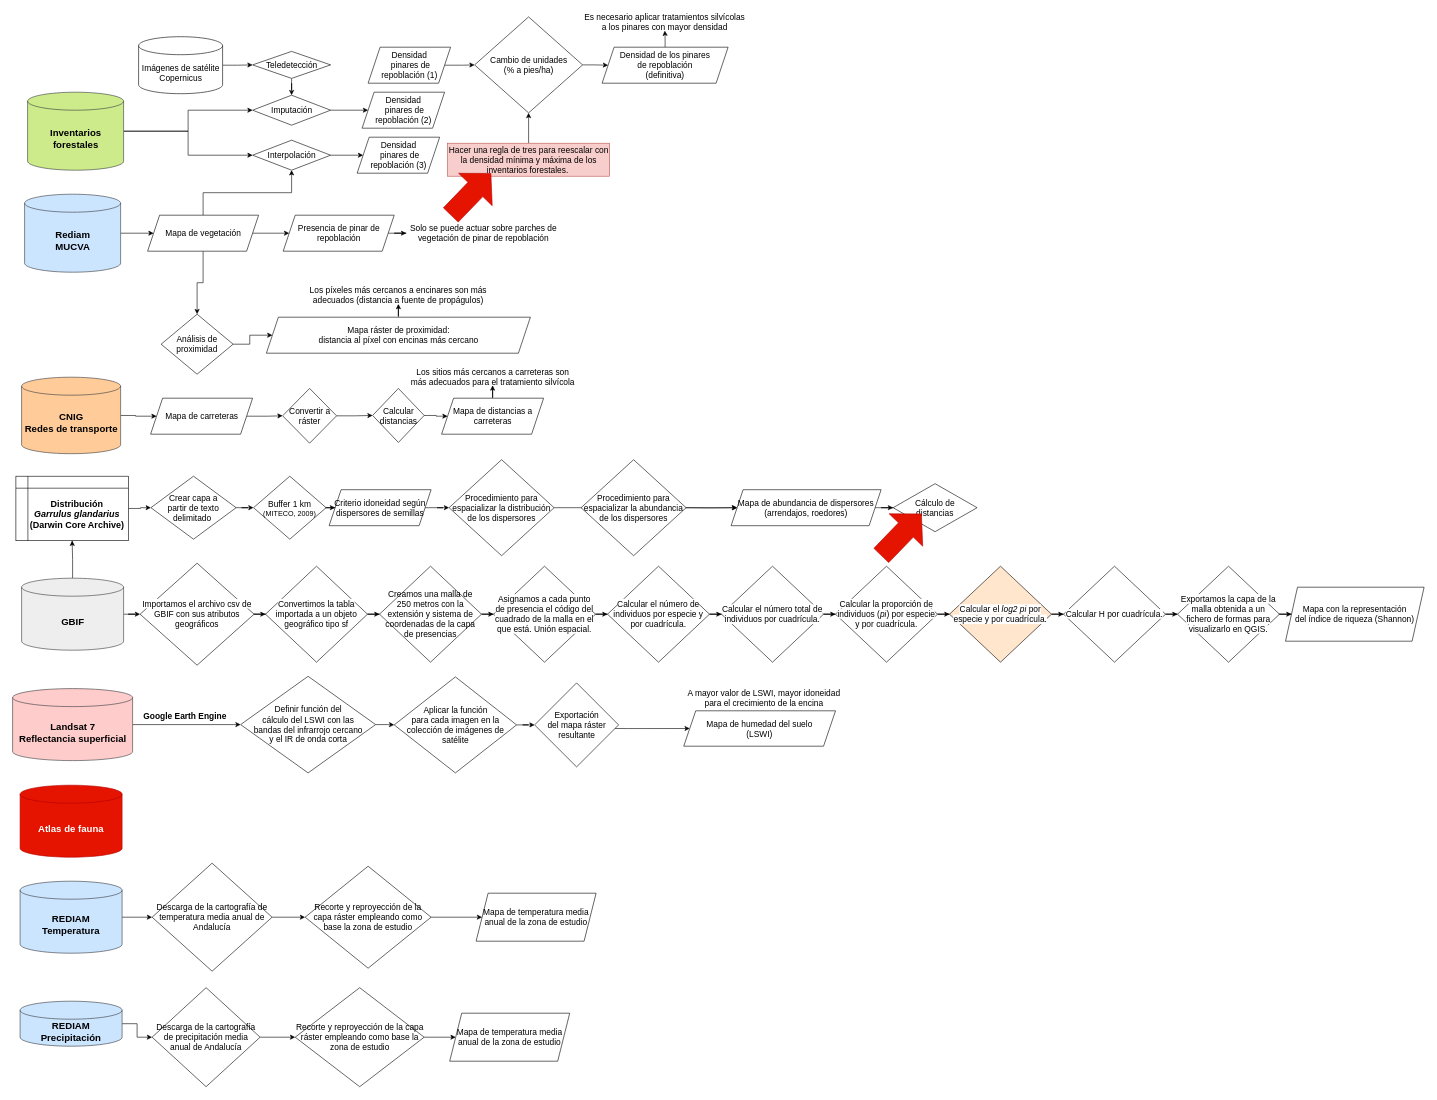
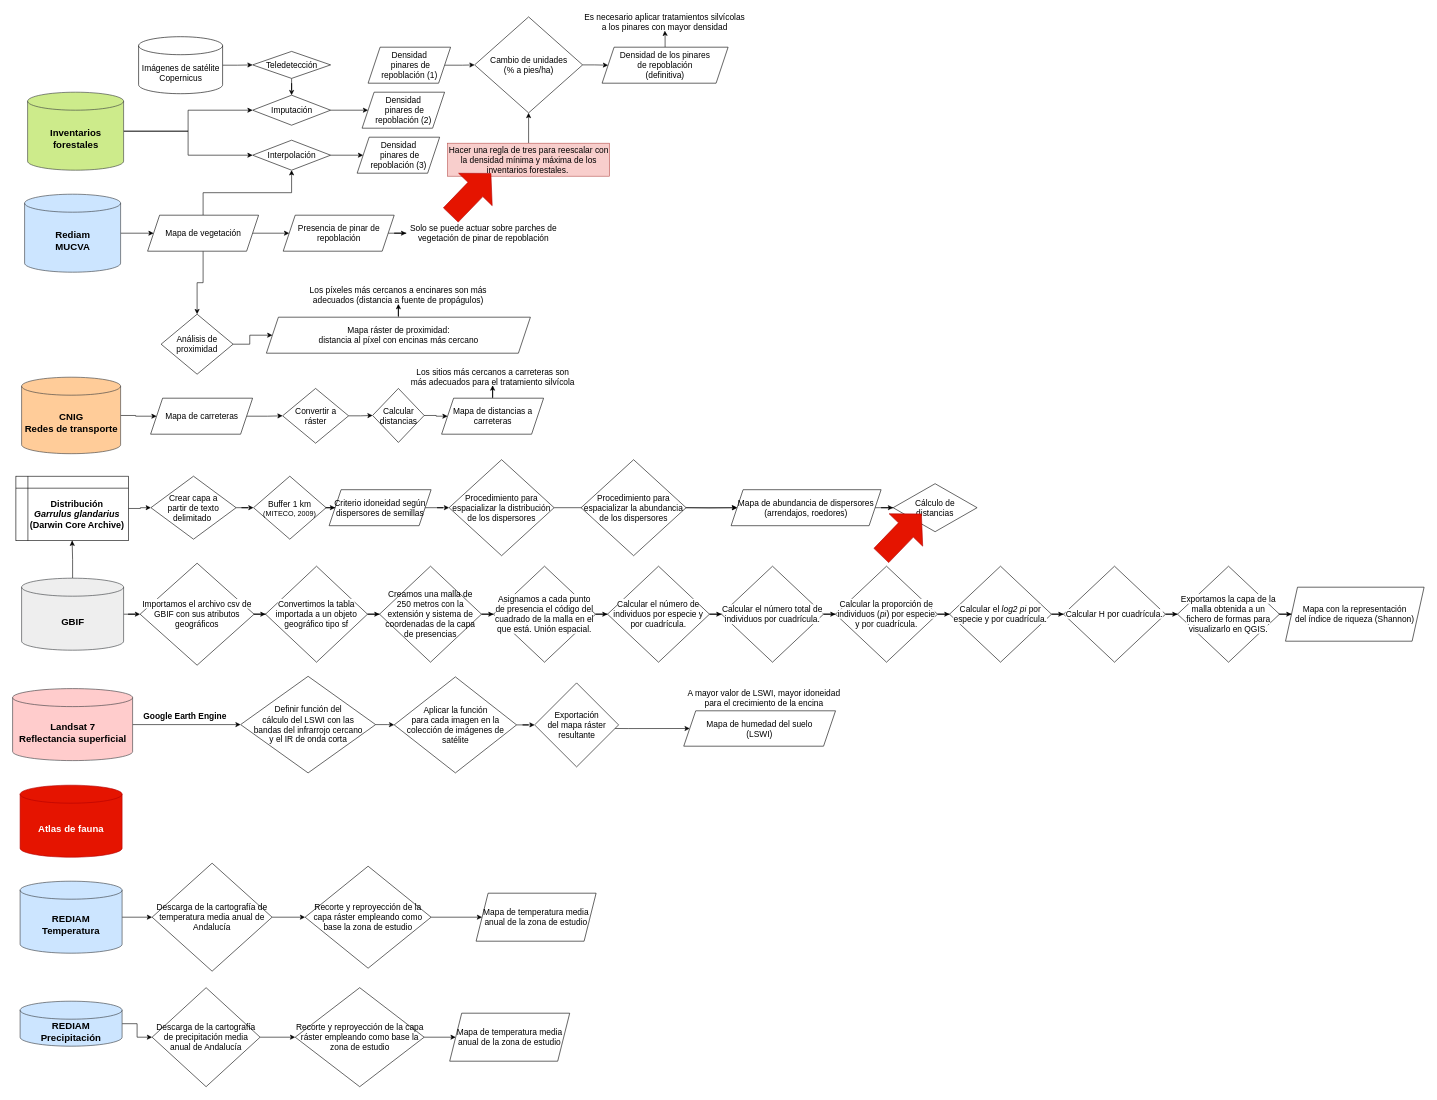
node "Convertir a ráster": size 54x55 -> 66x55
node "Calcular el log2 pi por especie y por cuadrícula.": fillcolor #ffe6cc -> #ffffff
